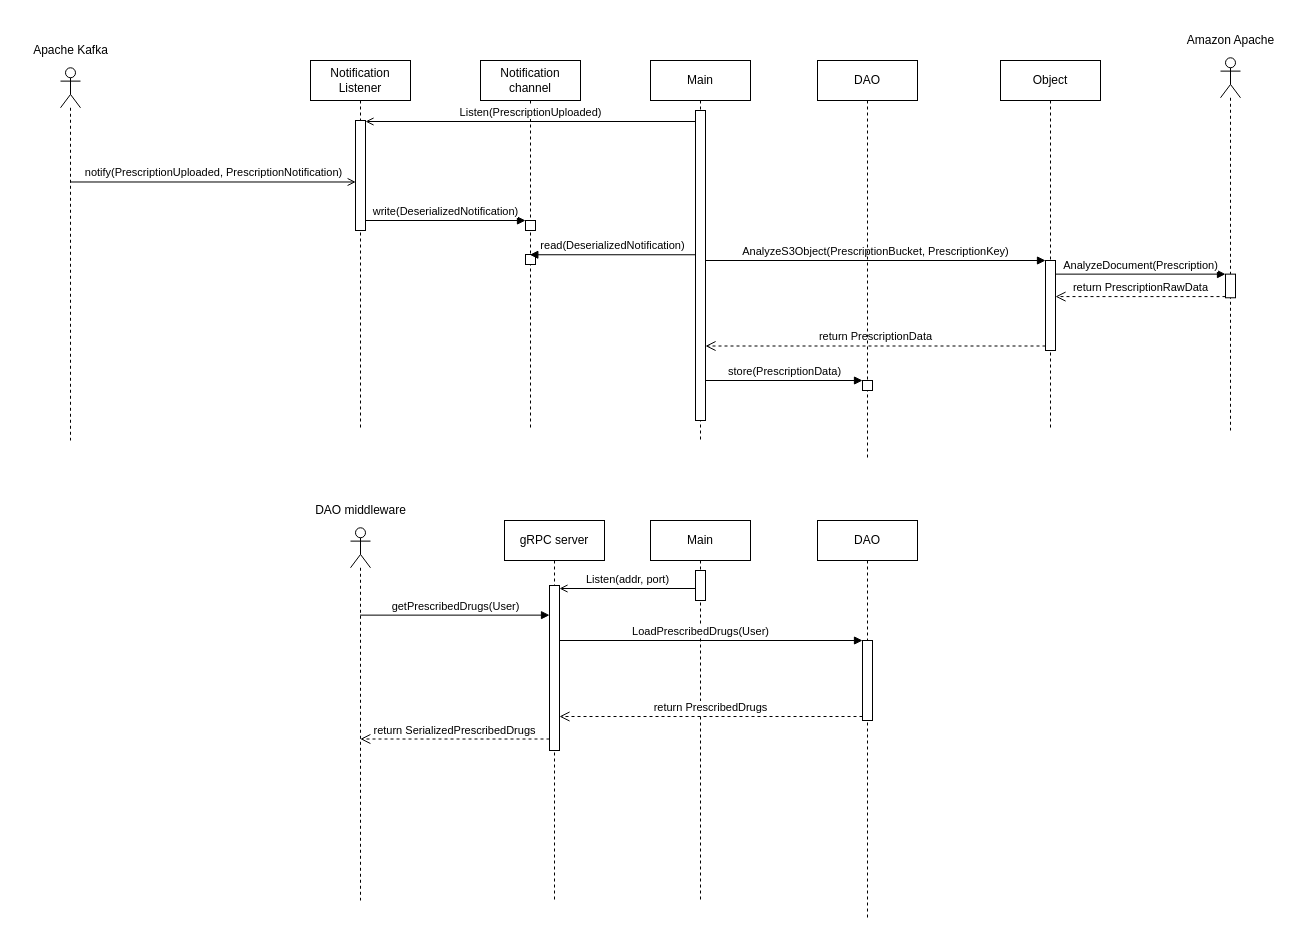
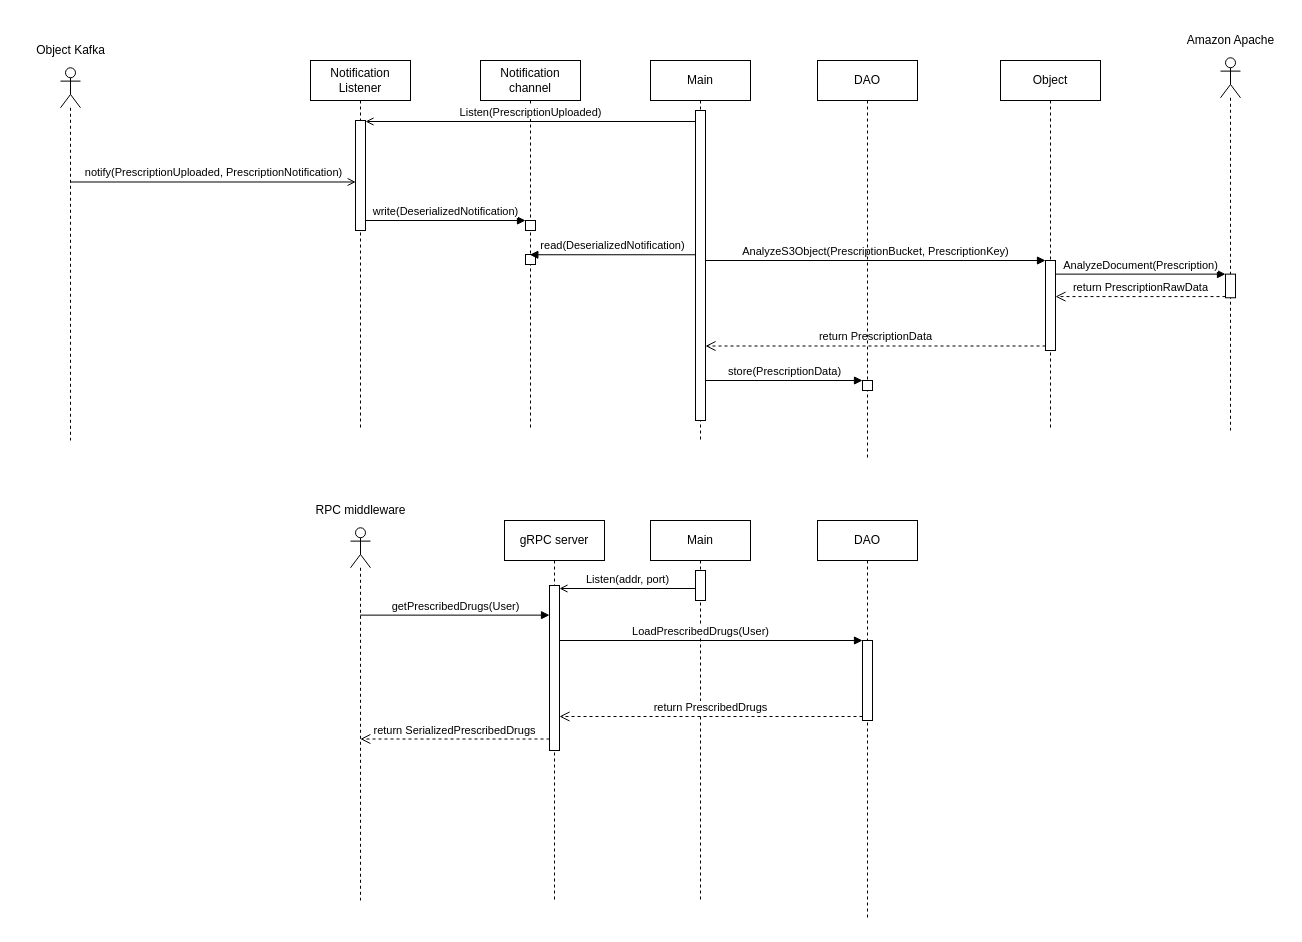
node "Apache Kafka": label "Apache Kafka" -> "Object Kafka"
node "DAO middleware": label "DAO middleware" -> "RPC middleware"
